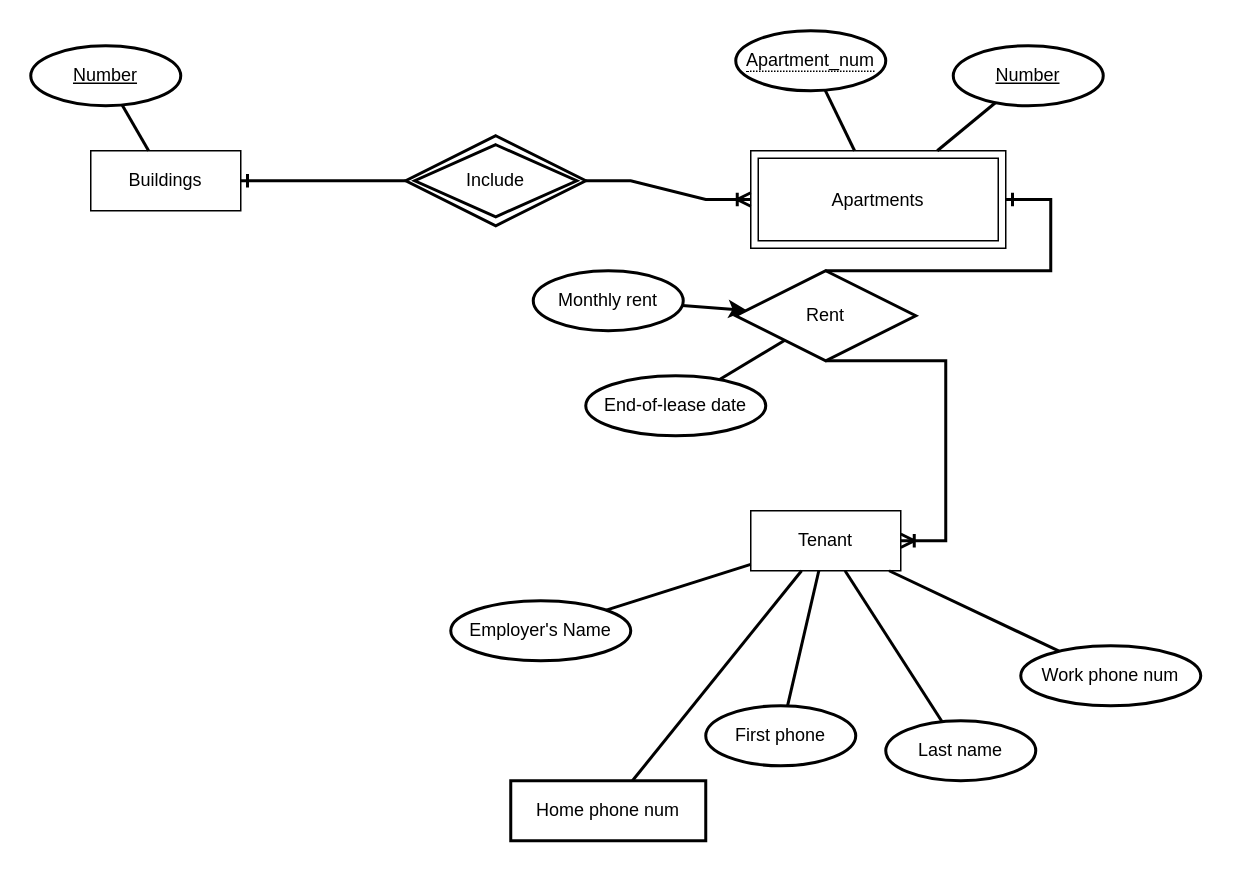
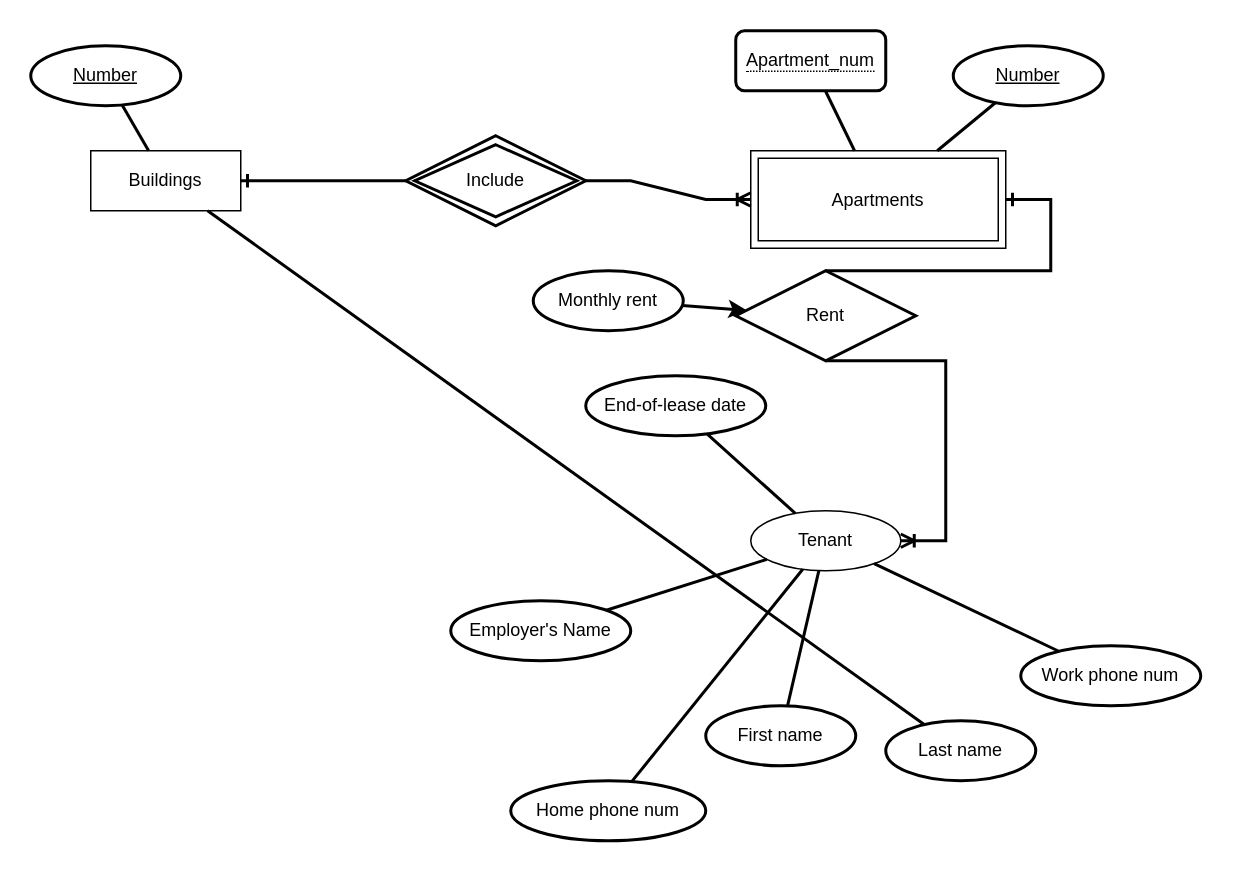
node "Apartment_num": shape ellipse -> rounded rectangle
edge "Rent" -- "End-of-lease date": now "Tenant" -- "End-of-lease date"
node "Tenant": shape rectangle -> ellipse
edge "Tenant" -- "Last name": now "Buildings" -- "Last name"
node "First phone": label "First phone" -> "First name"
node "Home phone num": shape rectangle -> ellipse
